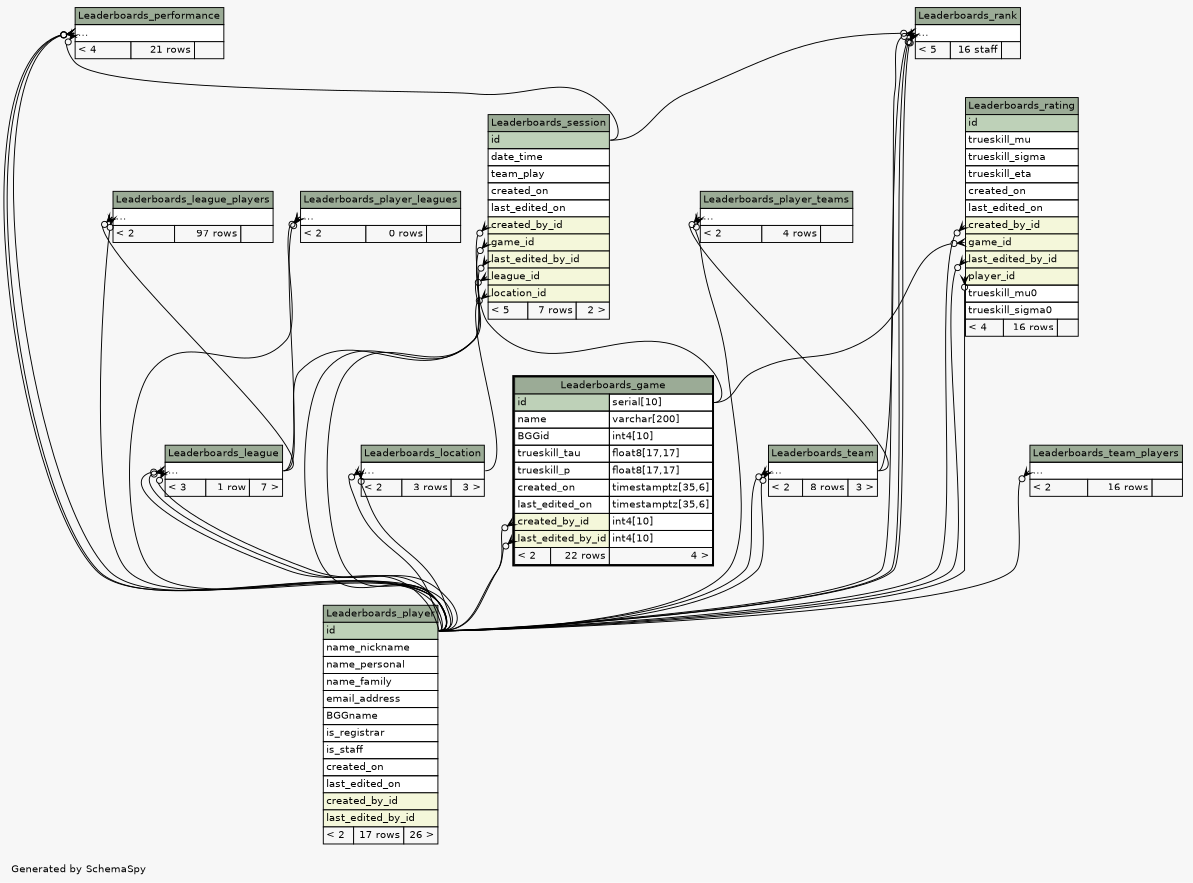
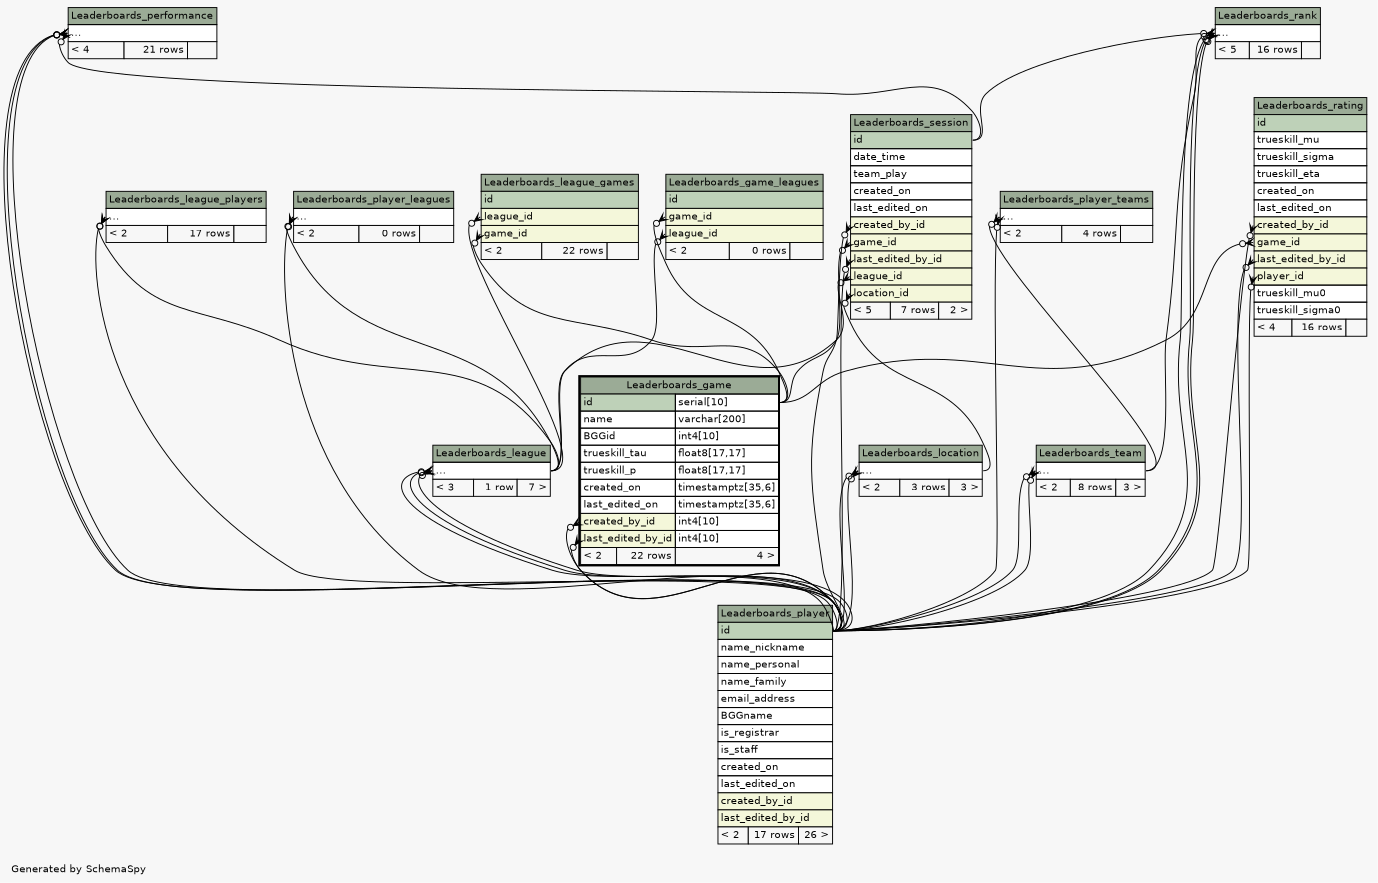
node "Leaderboards_rank": text "16 staff" -> "16 rows"
node "Leaderboards_league_games": added
node "Leaderboards_game_leagues": added
node "Leaderboards_league_players": text "97 rows" -> "17 rows"
node "Leaderboards_team_players": removed
